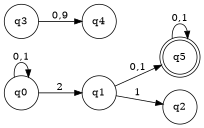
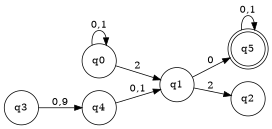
edge "q1" -> "q5": label "0,1" -> "0"
edge "q1" -> "q2": label "1" -> "2"
edge "q4" -> "q1": added, label "0,1"
